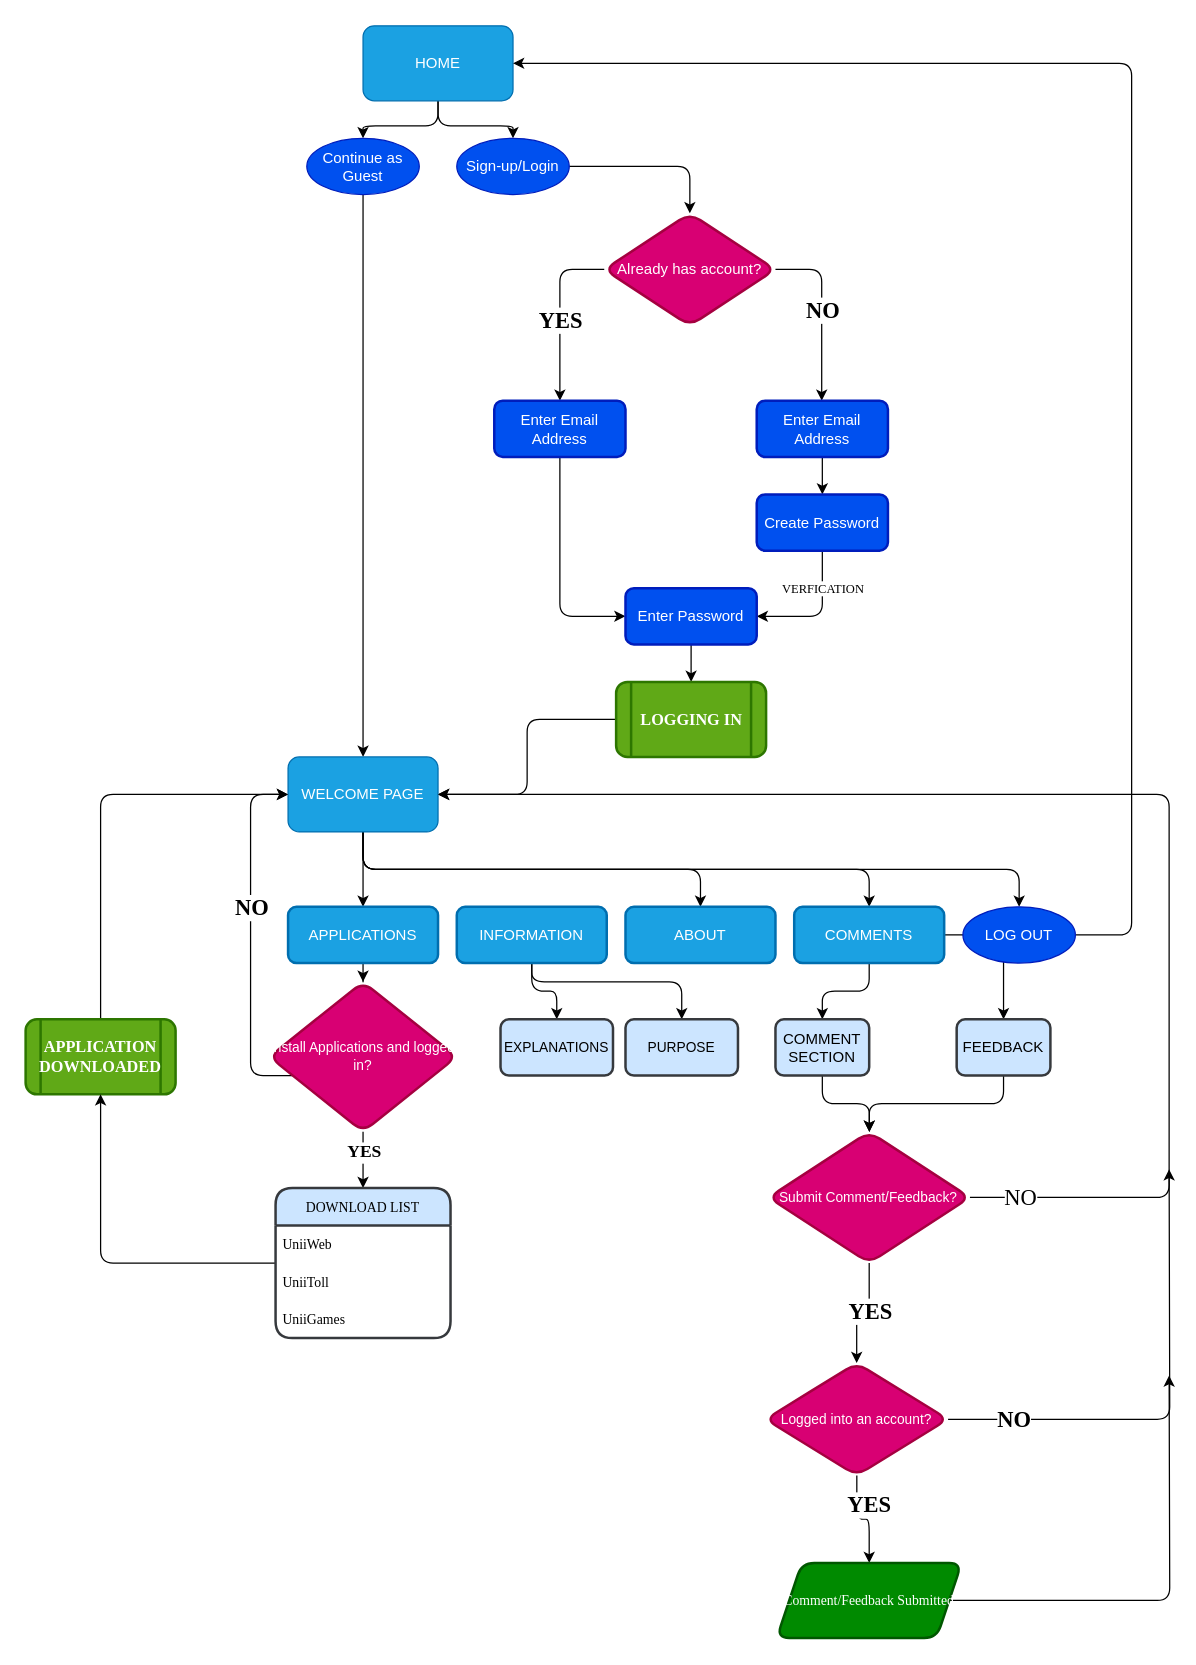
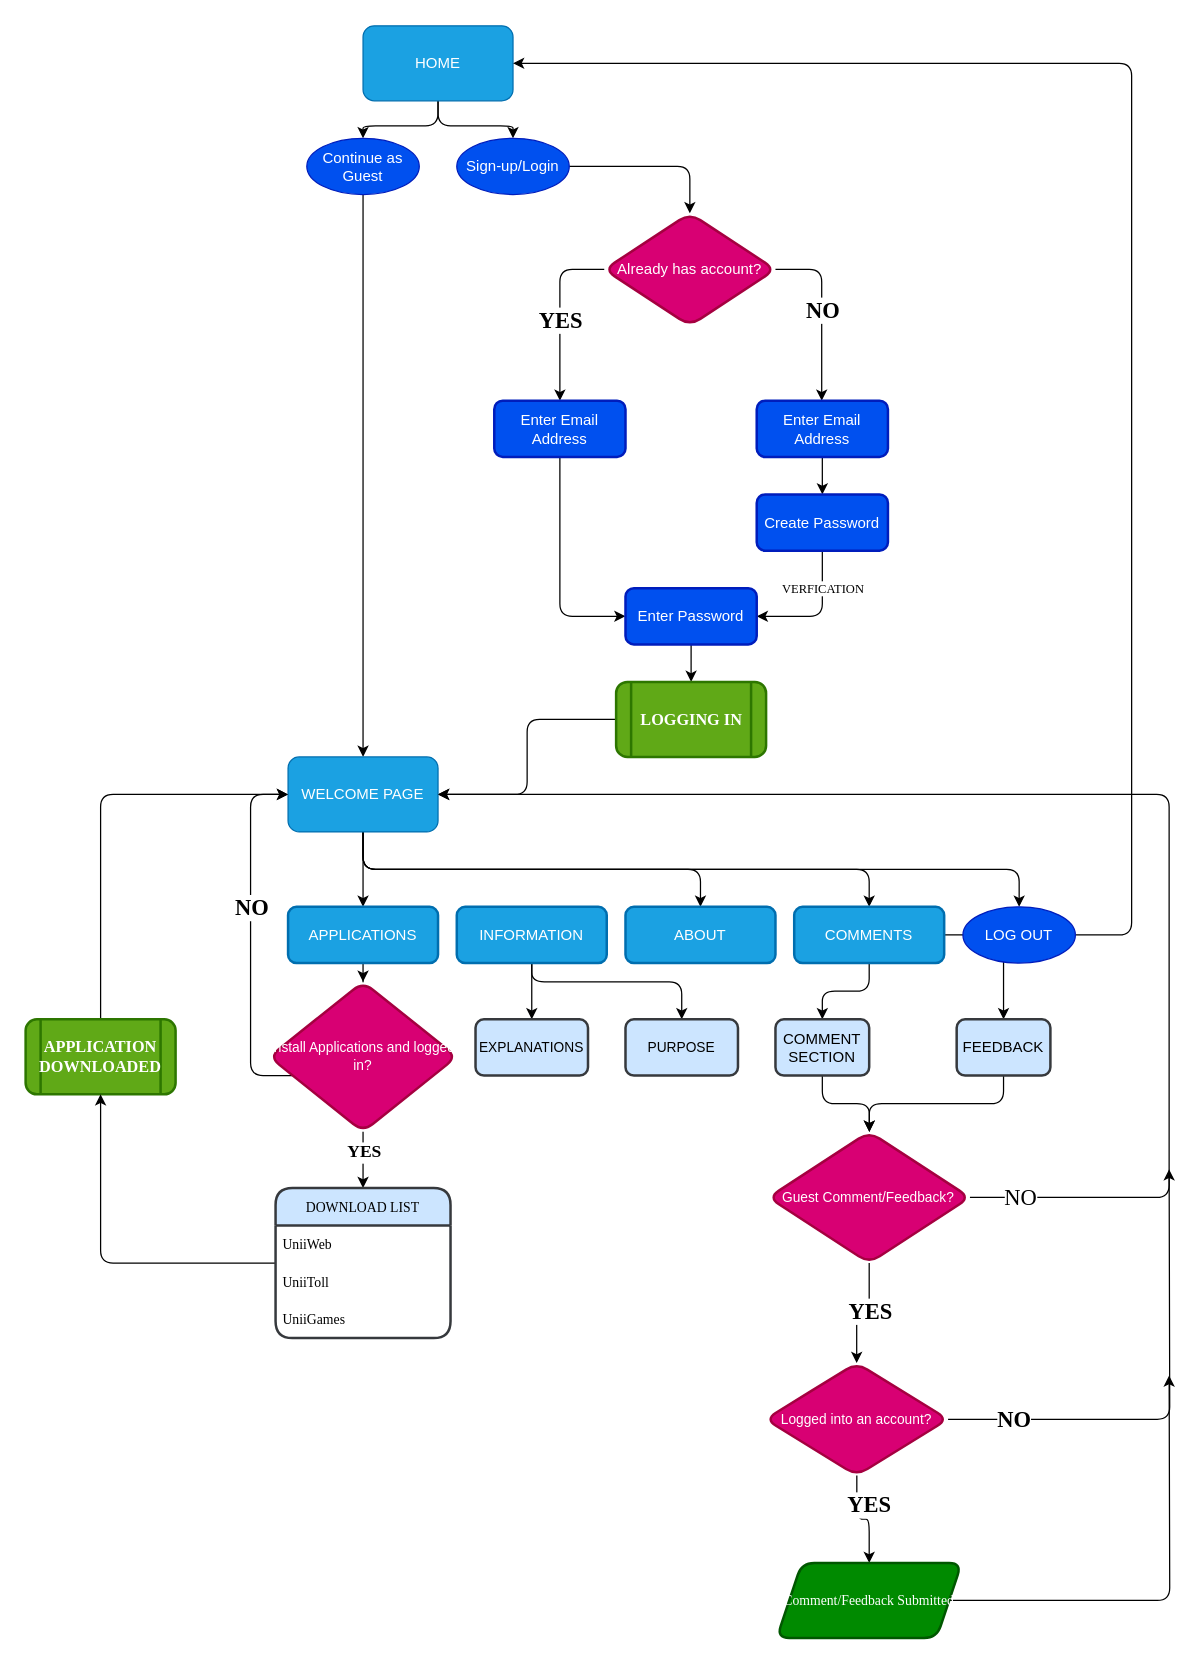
node "EXPLANATIONS": moved (557, 1048) -> (532, 1048)
node "Submit Comment/Feedback?": label "Submit Comment/Feedback?" -> "Guest Comment/Feedback?"
